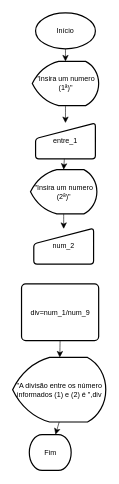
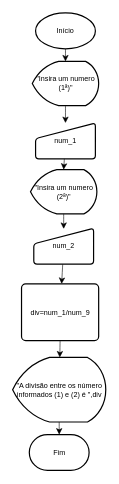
node "entre_1": label "entre_1" -> "num_1"
edge "num_2" -> "div=num_1/num_9": added
node "Fim": size 42x36 -> 60x36
